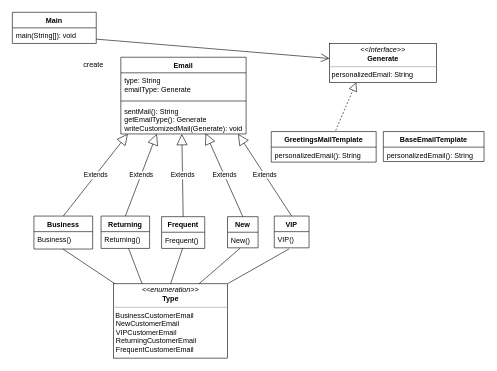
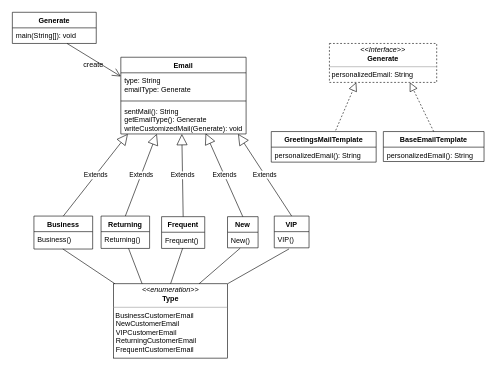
node "Main": label "Main" -> "Generate"
edge "main(String[]): void" -> "<<Interface>> Generate personalizedEmail: String": now "main(String[]): void" -> "Email"
node "<<Interface>> Generate personalizedEmail: String": style solid -> dashed
edge "BaseEmailTemplate" -> "<<Interface>> Generate personalizedEmail: String": added
